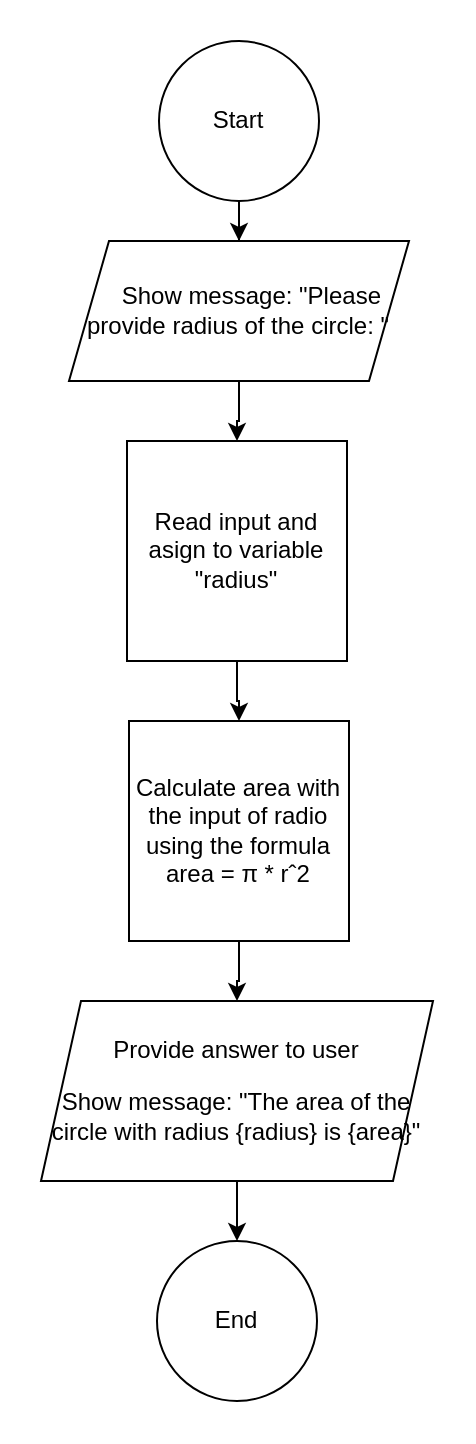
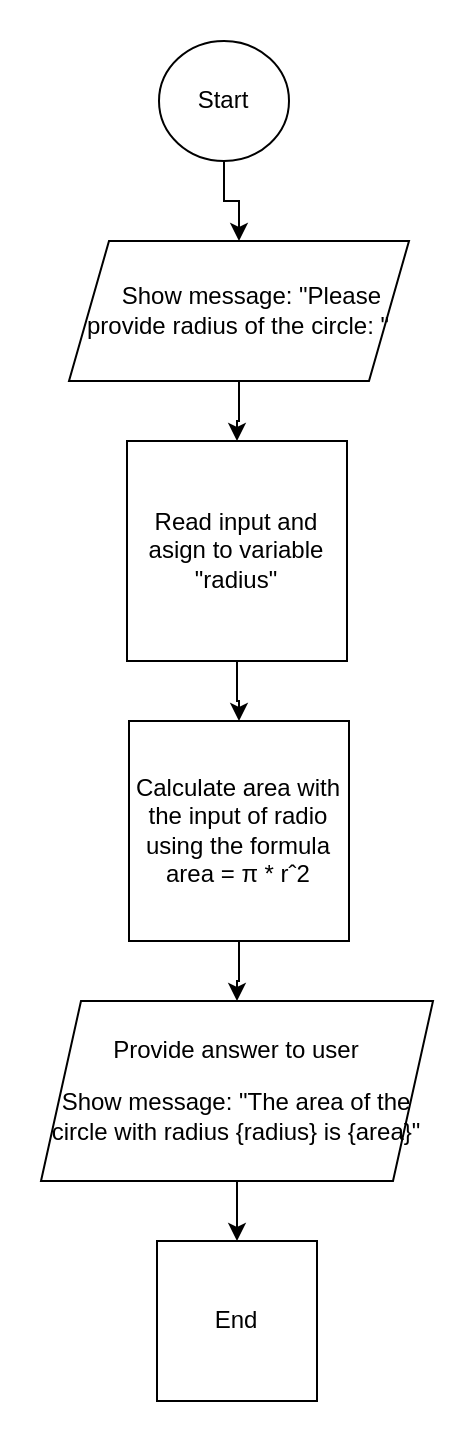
node "Start": size 160x160 -> 130x120
node "End": shape ellipse -> rectangle
